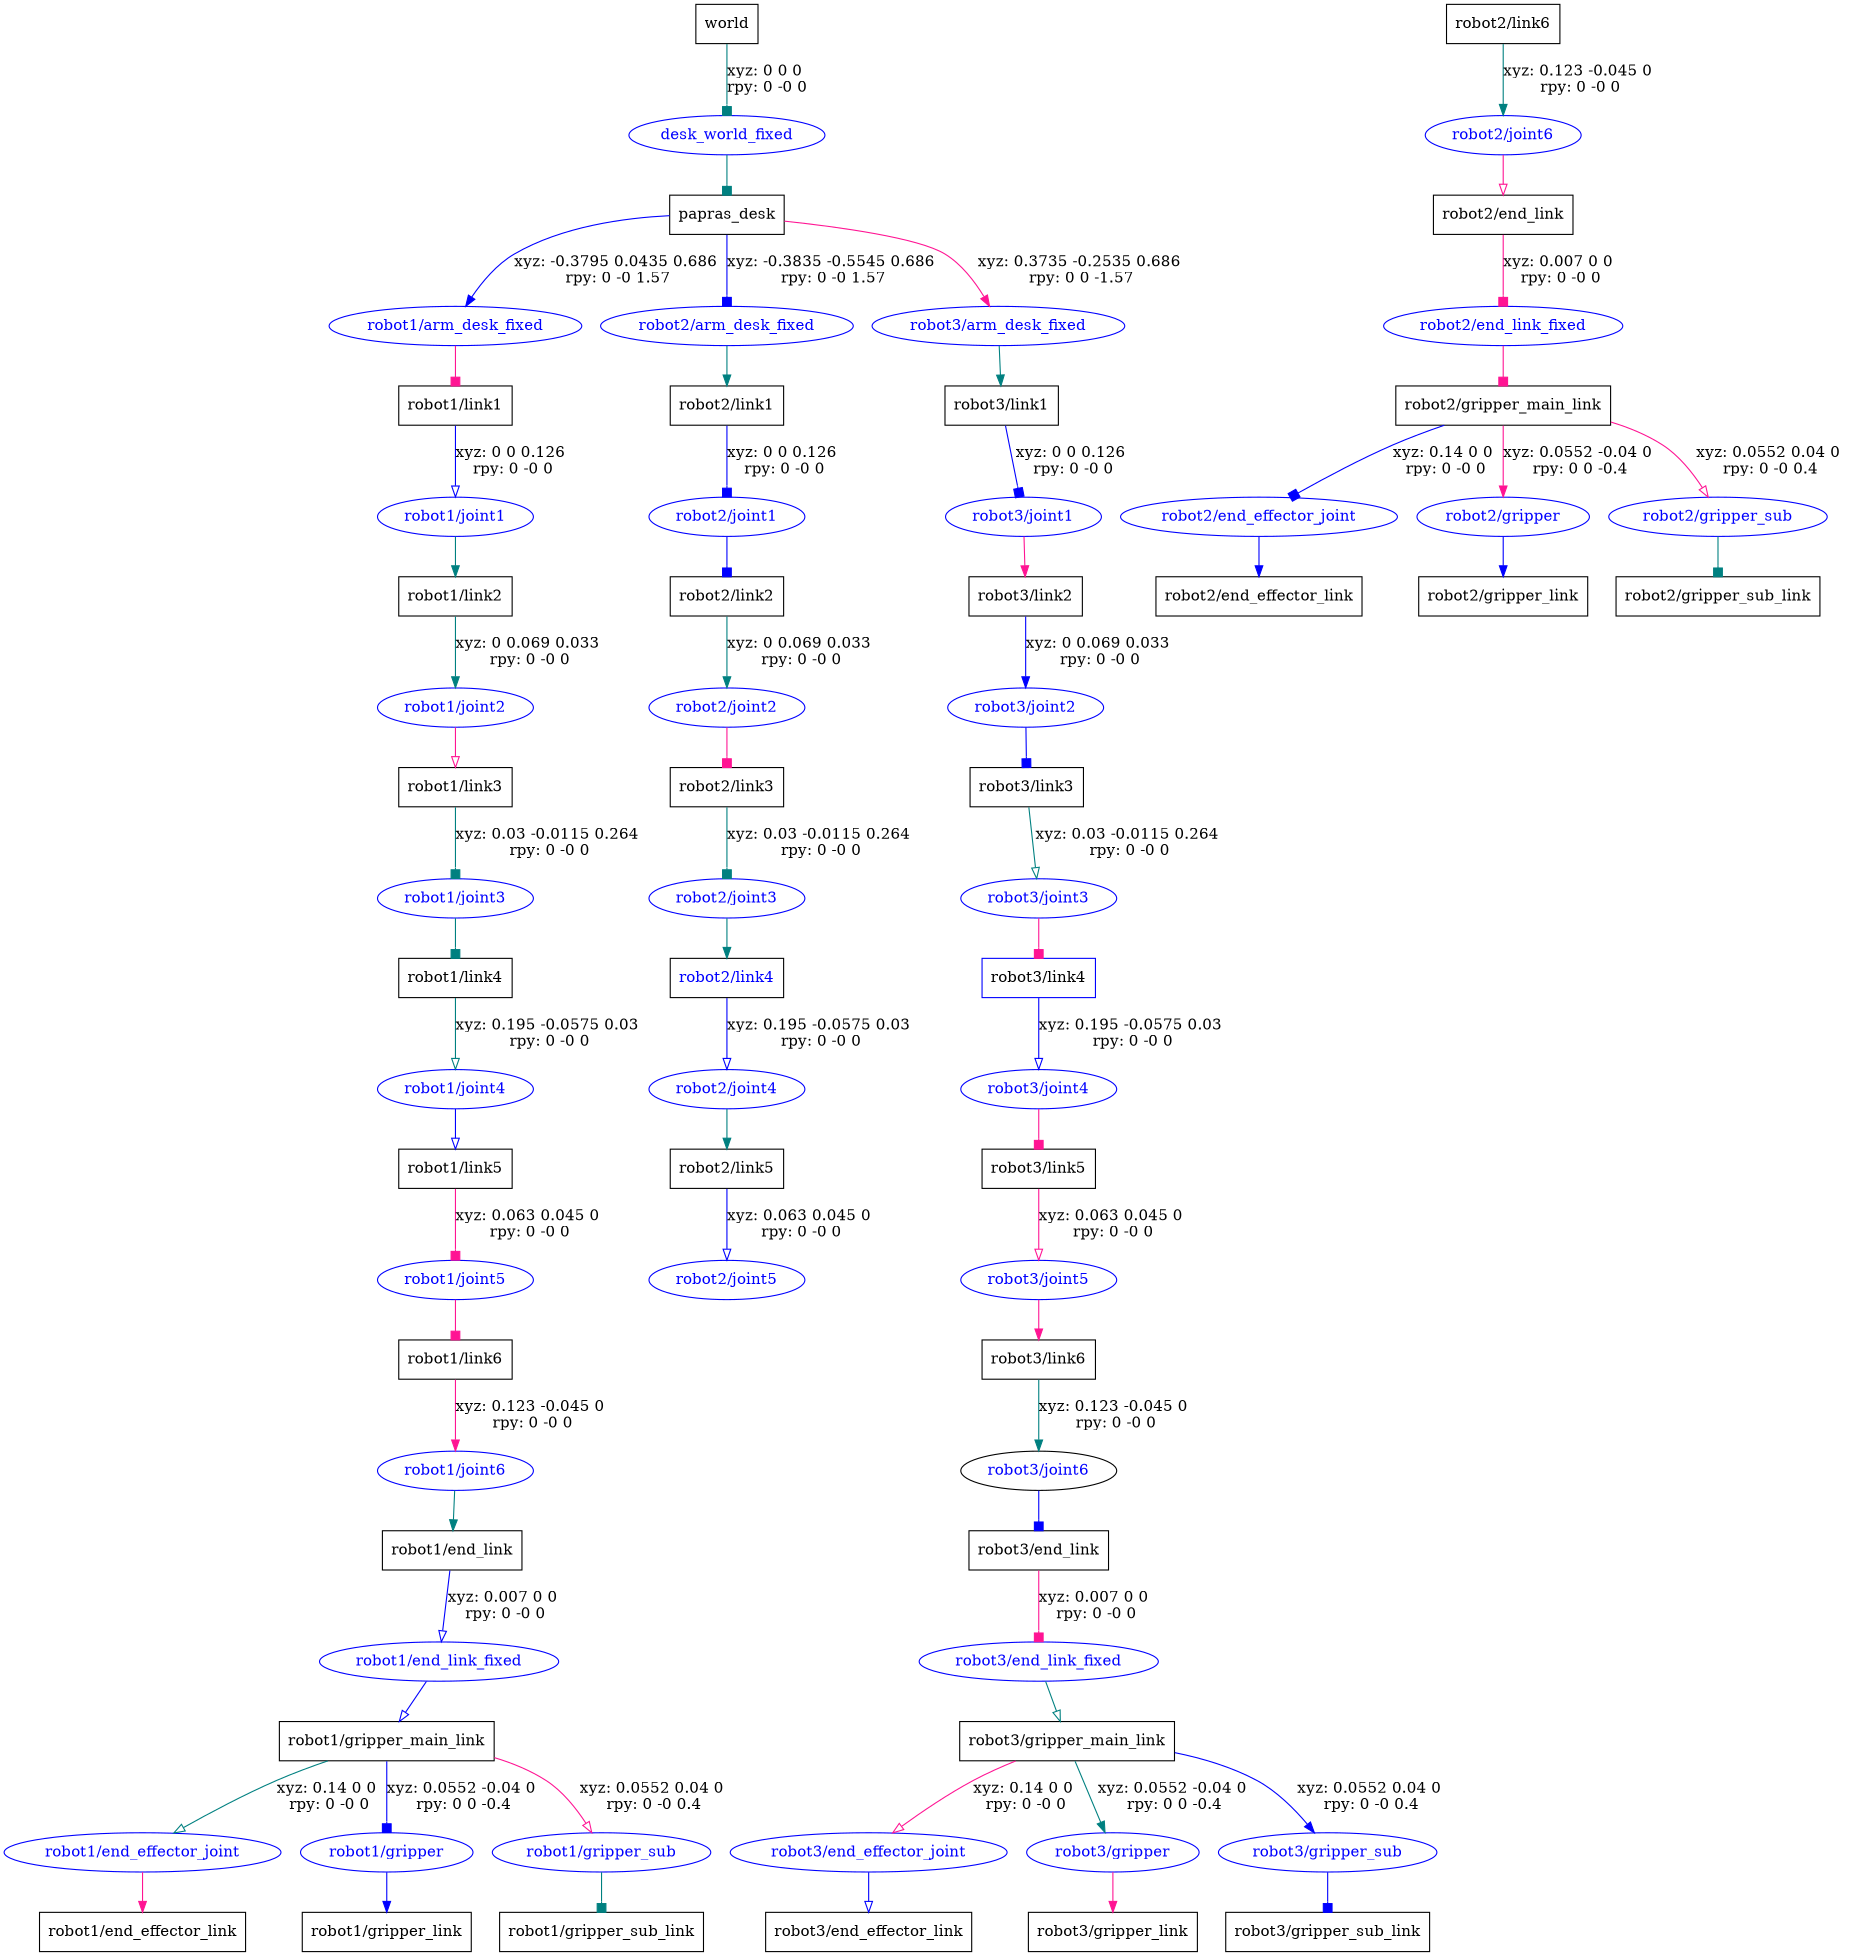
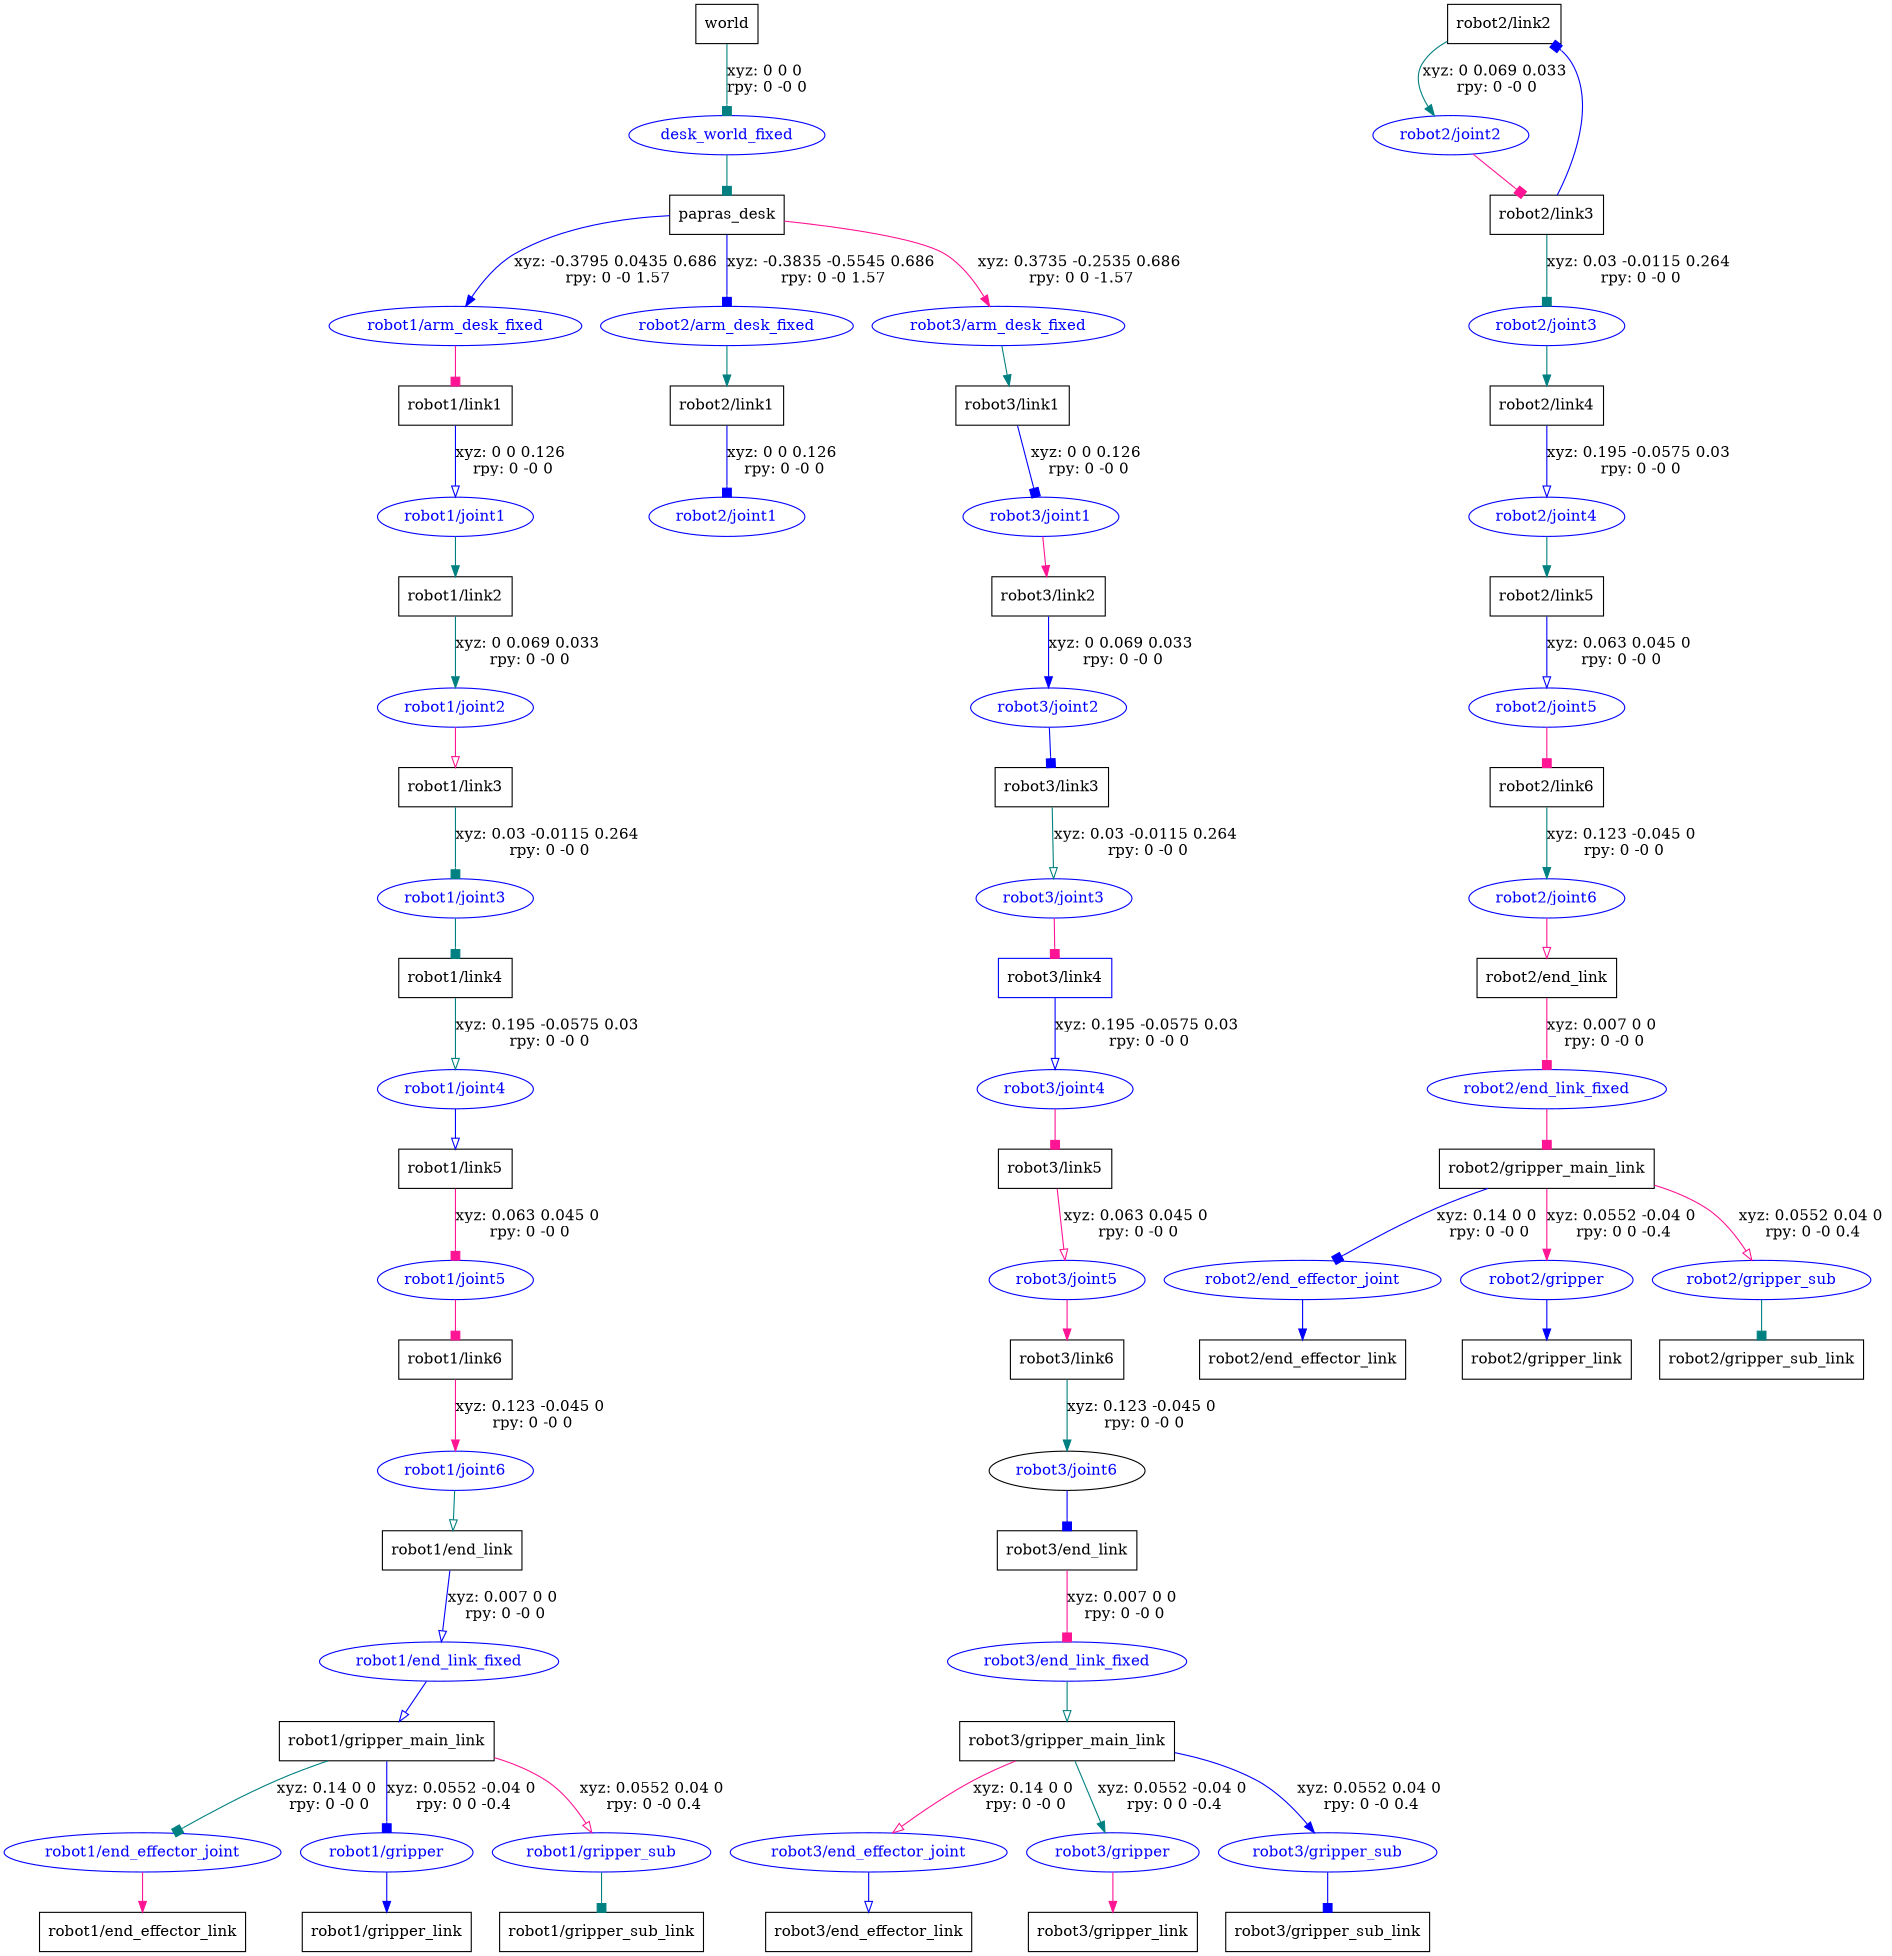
edge "robot2/joint1" -> "robot2/link2": now "robot2/link3" -> "robot2/link2"
edge "robot2/joint5" -> "robot2/link6": added
node "robot2/link4": fontcolor blue -> black
edge "robot1/joint6" -> "robot1/end_link": arrowhead normal -> onormal
edge "robot1/gripper_main_link" -> "robot1/end_effector_joint": arrowhead onormal -> box
